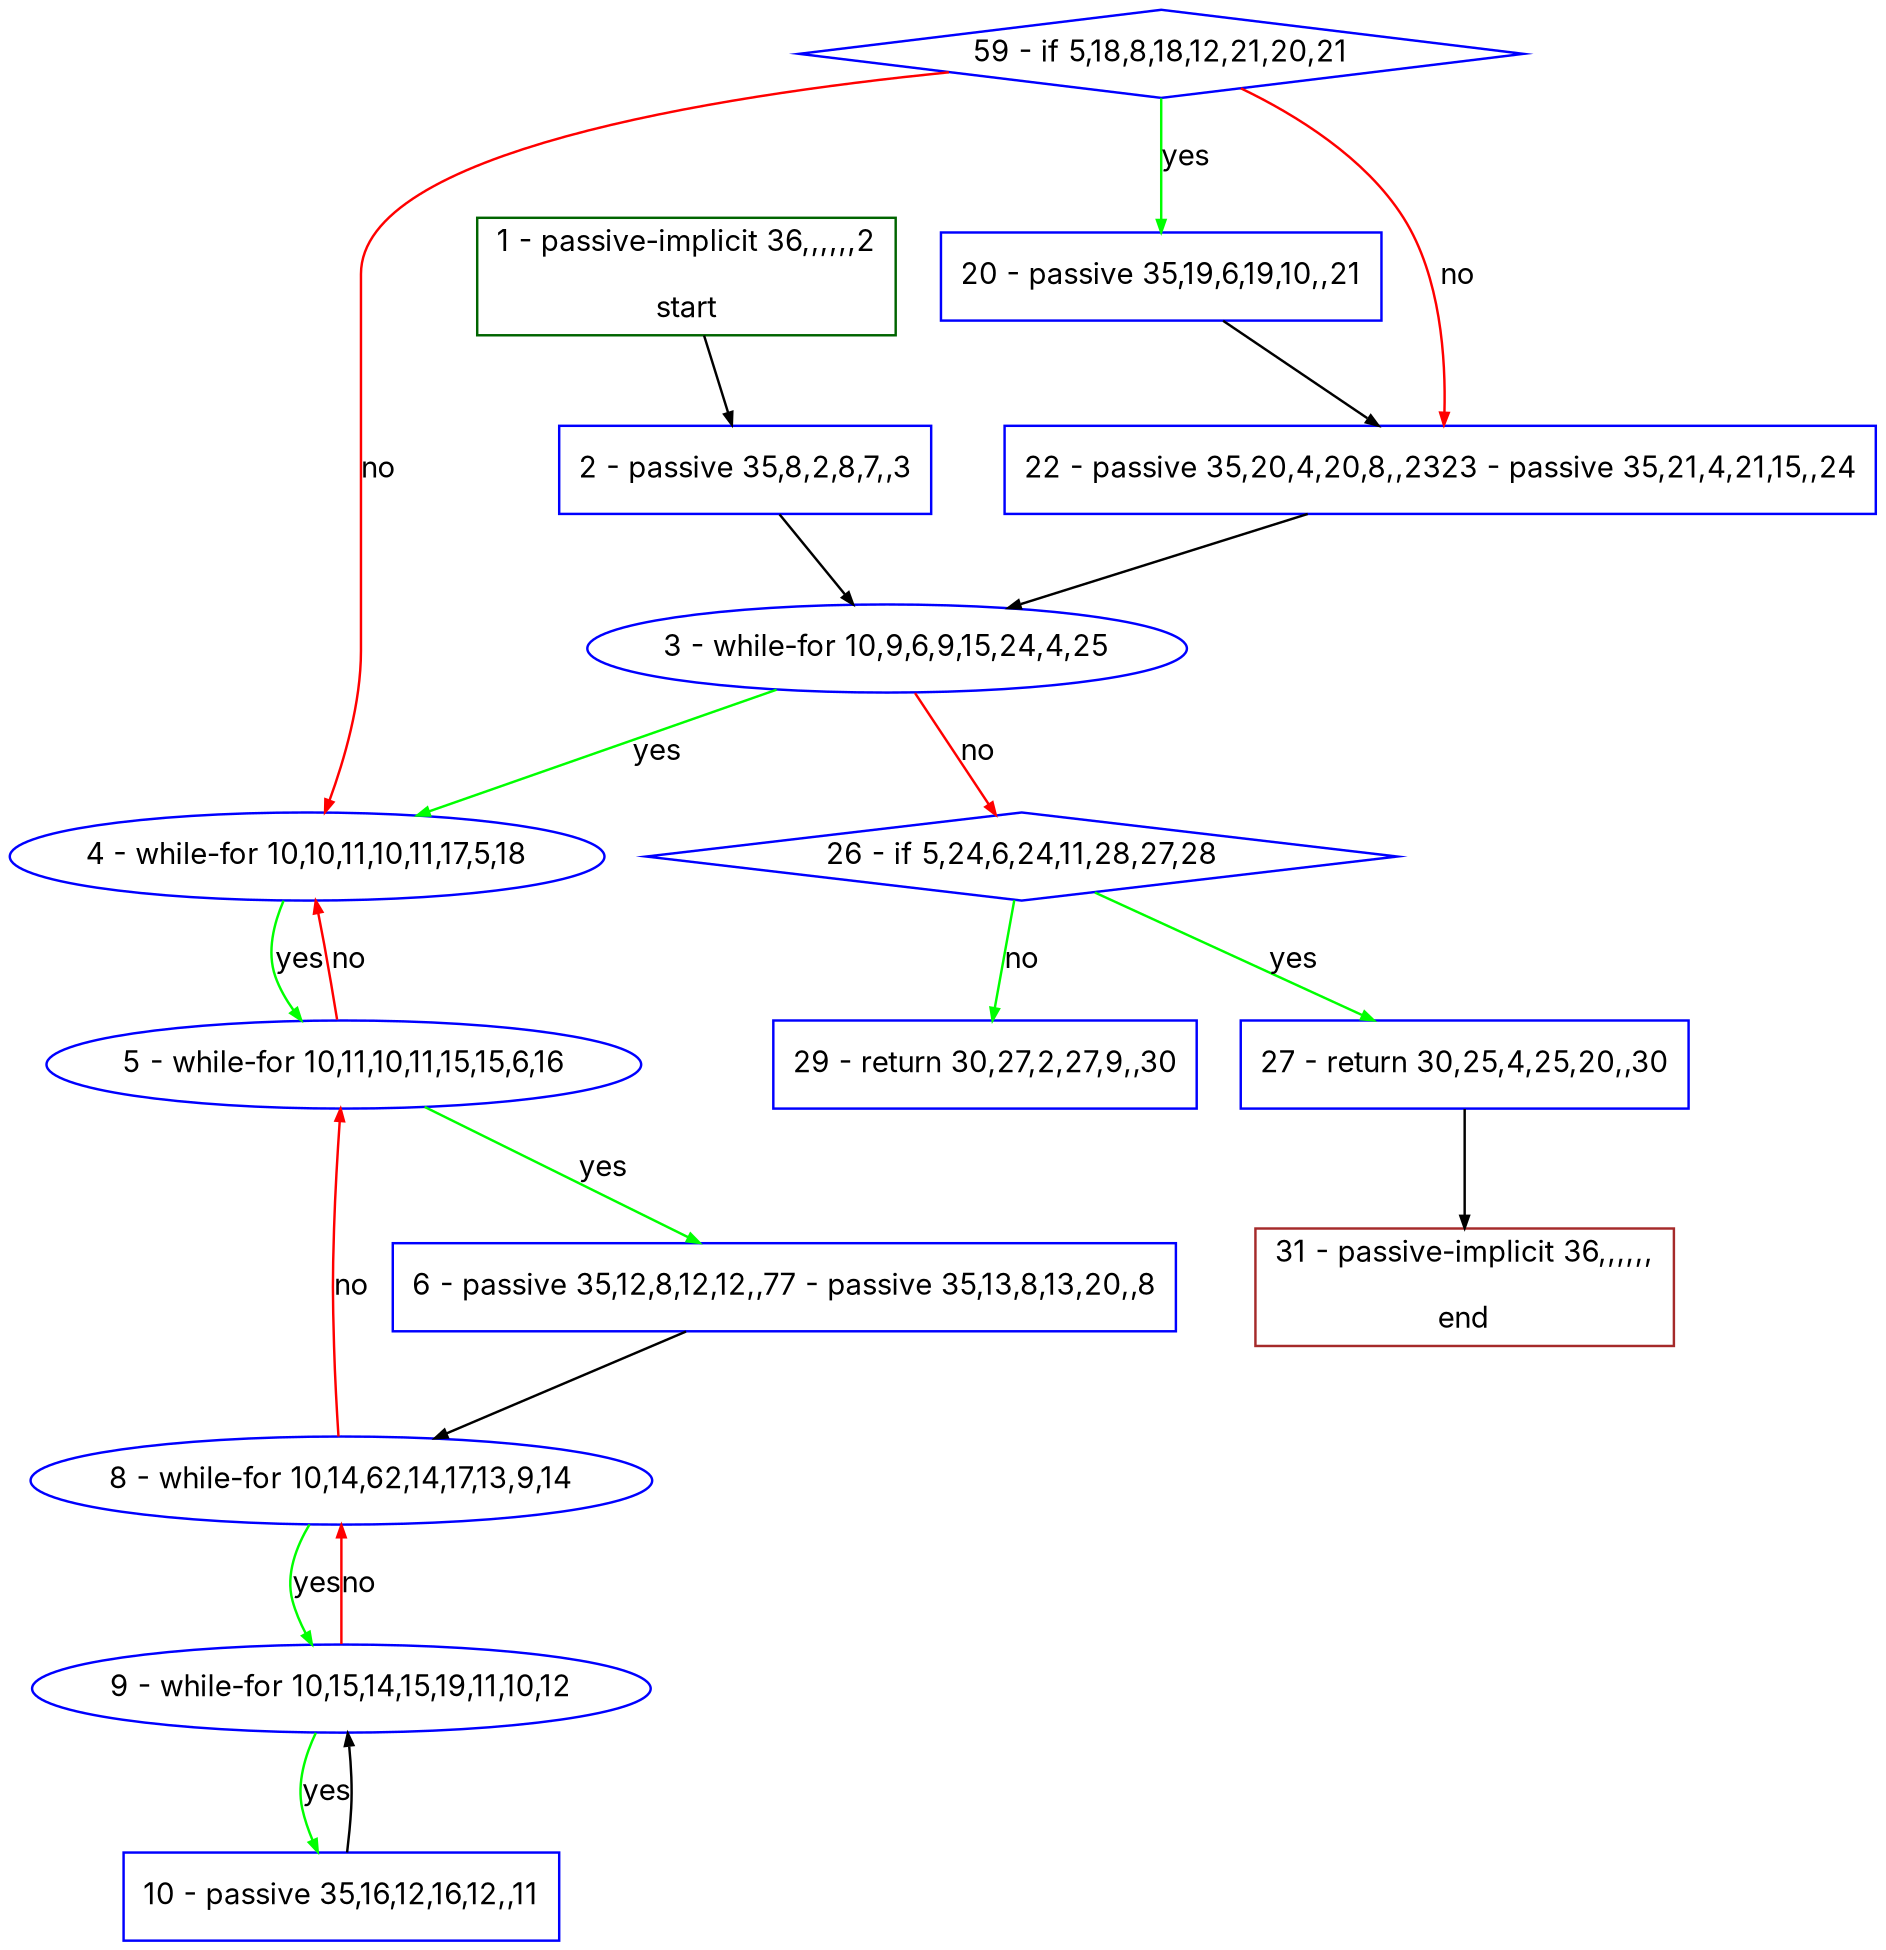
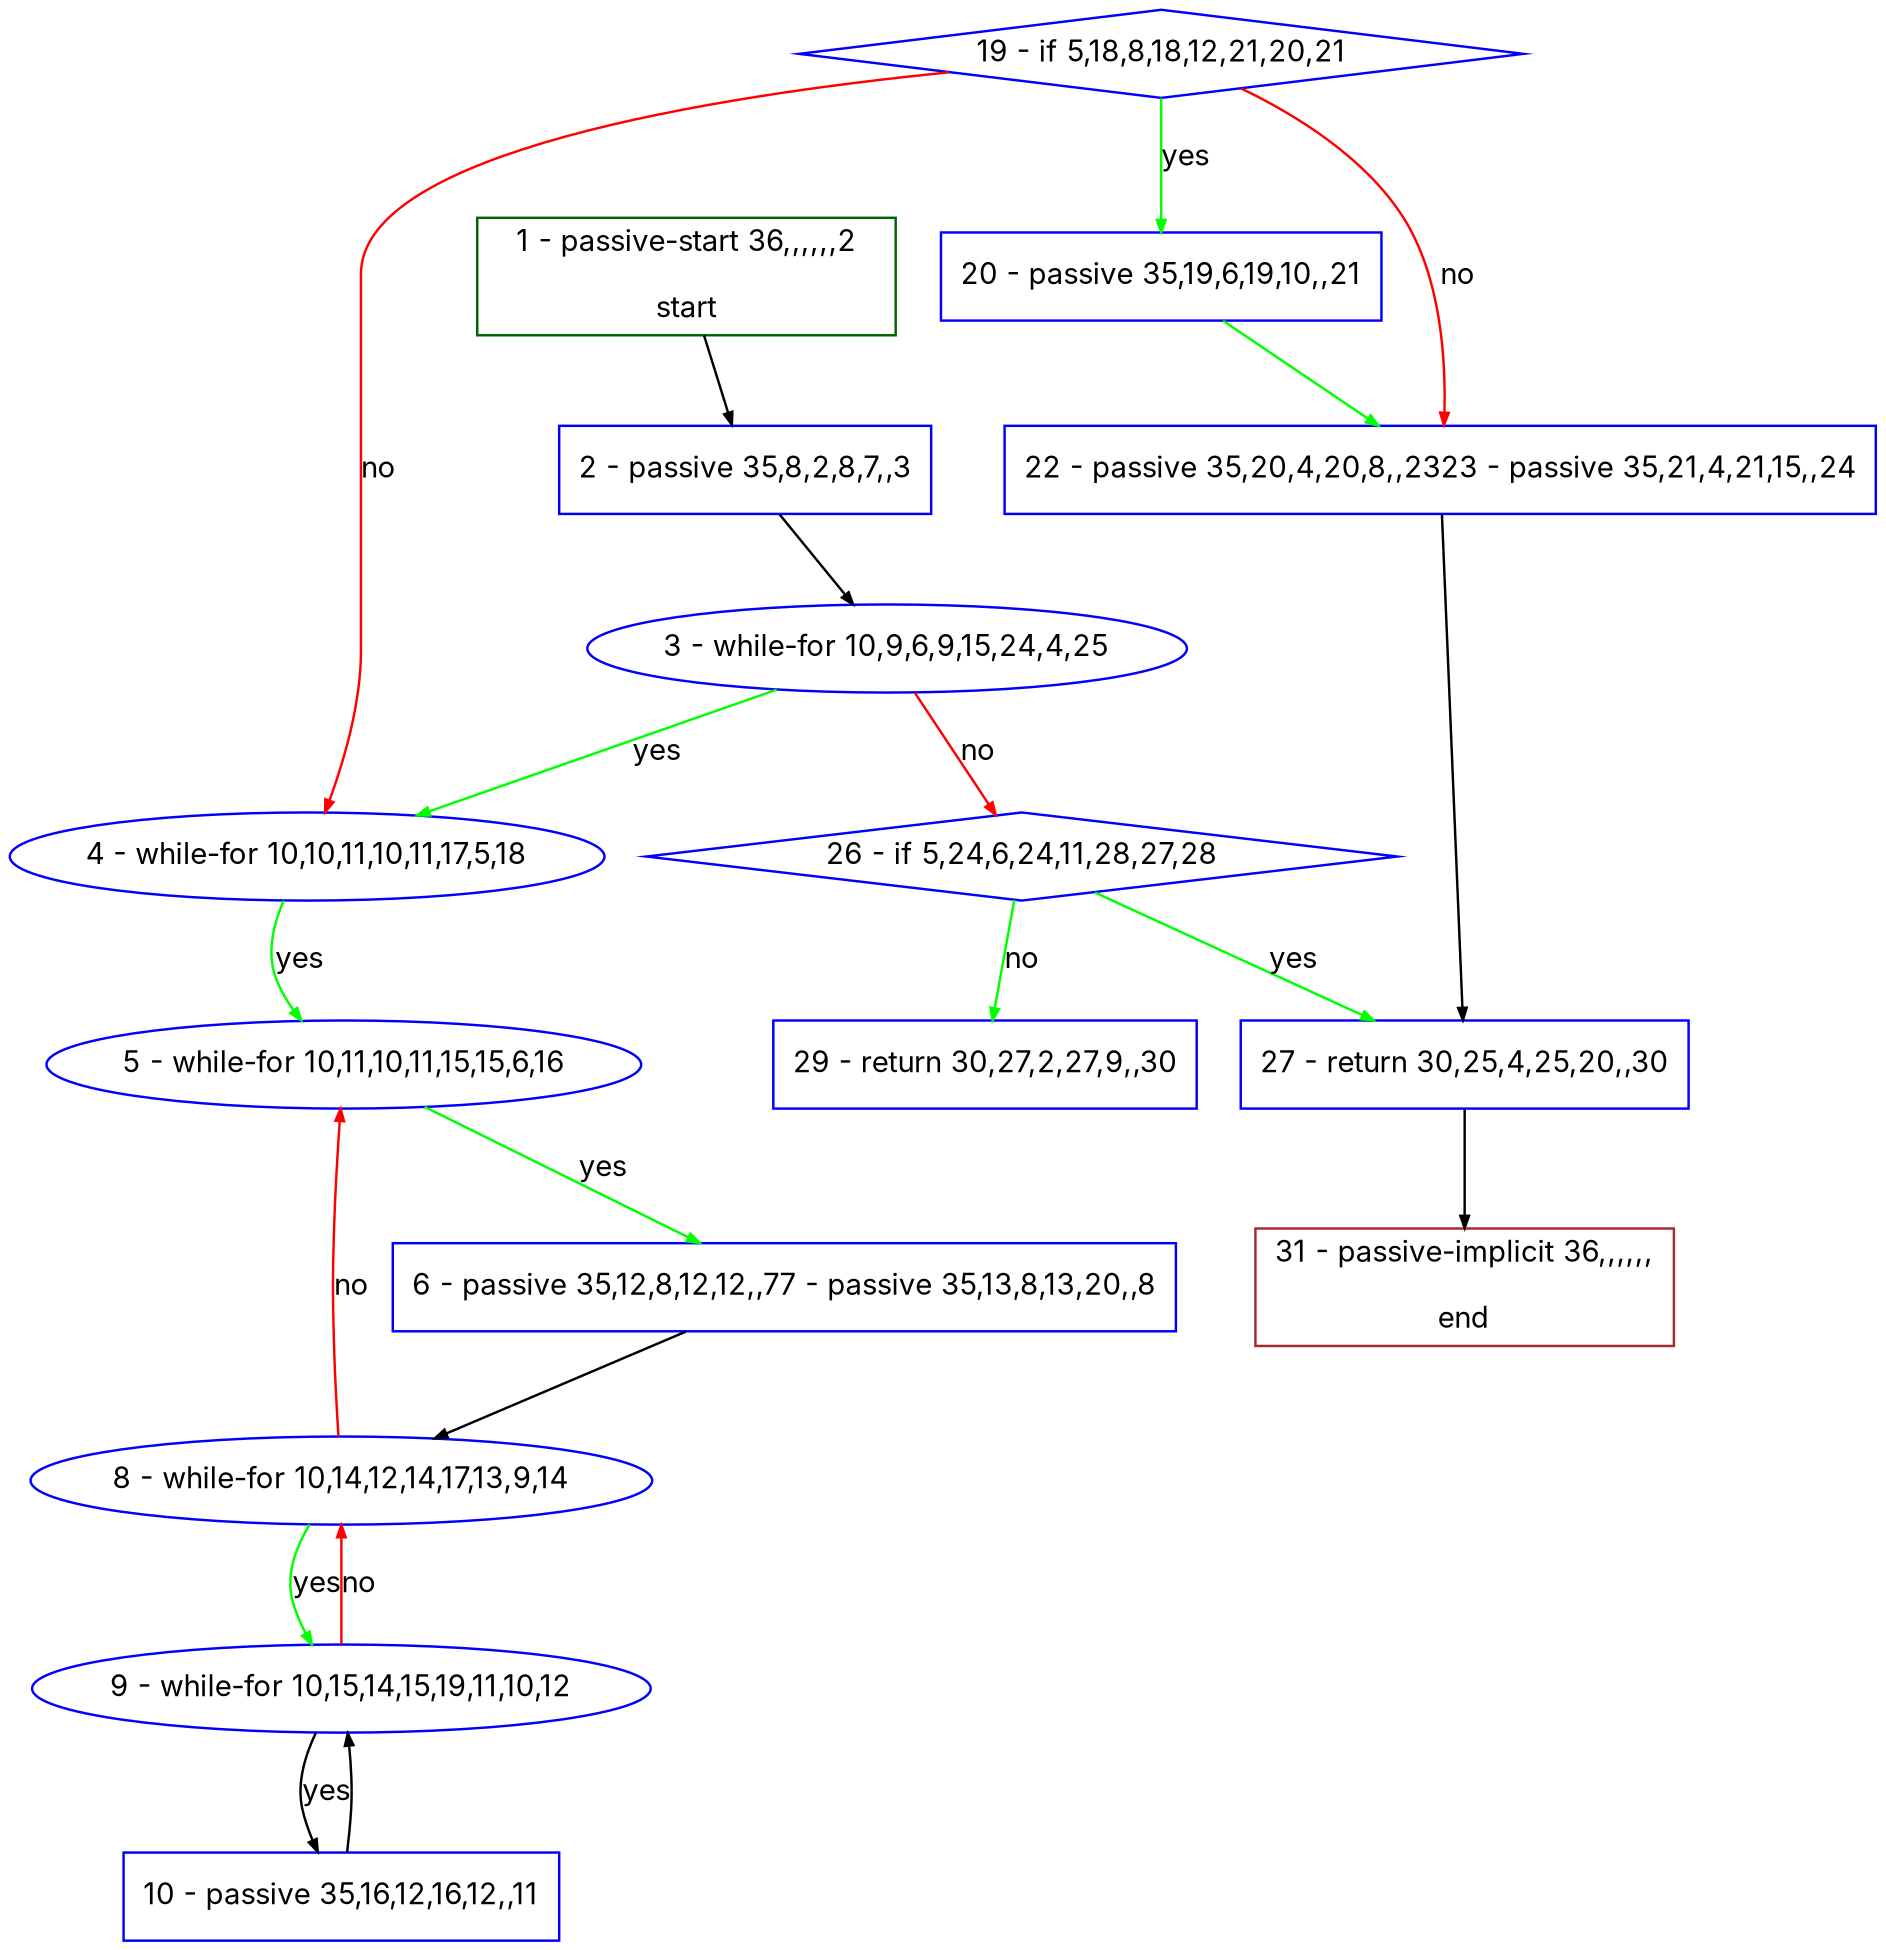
node "59 - if 5,18,8,18,12,21,20,21": label "59 - if 5,18,8,18,12,21,20,21" -> "19 - if 5,18,8,18,12,21,20,21"
node "1 - passive-implicit 36,,,,,,2 start": label "1 - passive-implicit 36,,,,,,2 start" -> "1 - passive-start 36,,,,,,2 start"
edge "20 - passive 35,19,6,19,10,,21" -> "22 - passive 35,20,4,20,8,,2323 - passive 35,21,4,21,15,,24": color #000000 -> #00ff00
edge "22 - passive 35,20,4,20,8,,2323 - passive 35,21,4,21,15,,24" -> "3 - while-for 10,9,6,9,15,24,4,25": now "22 - passive 35,20,4,20,8,,2323 - passive 35,21,4,21,15,,24" -> "27 - return 30,25,4,25,20,,30"
edge "5 - while-for 10,11,10,11,15,15,6,16" -> "4 - while-for 10,10,11,10,11,17,5,18": removed, label "no"
node "8 - while-for 10,14,62,14,17,13,9,14": label "8 - while-for 10,14,62,14,17,13,9,14" -> "8 - while-for 10,14,12,14,17,13,9,14"
edge "9 - while-for 10,15,14,15,19,11,10,12" -> "10 - passive 35,16,12,16,12,,11": color #00ff00 -> #000000
